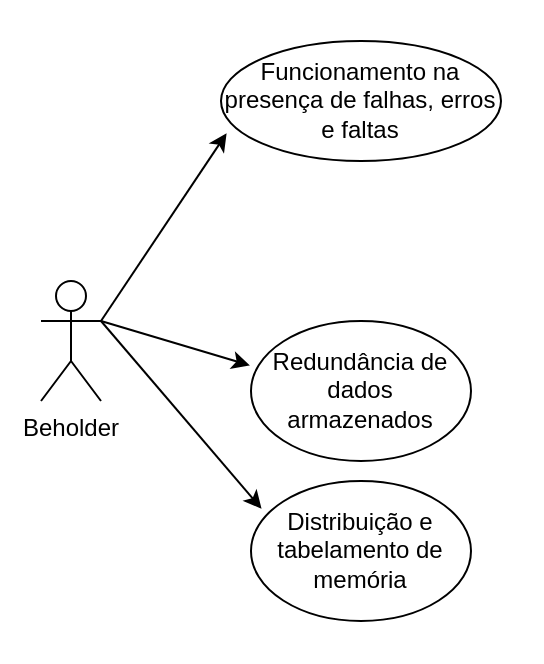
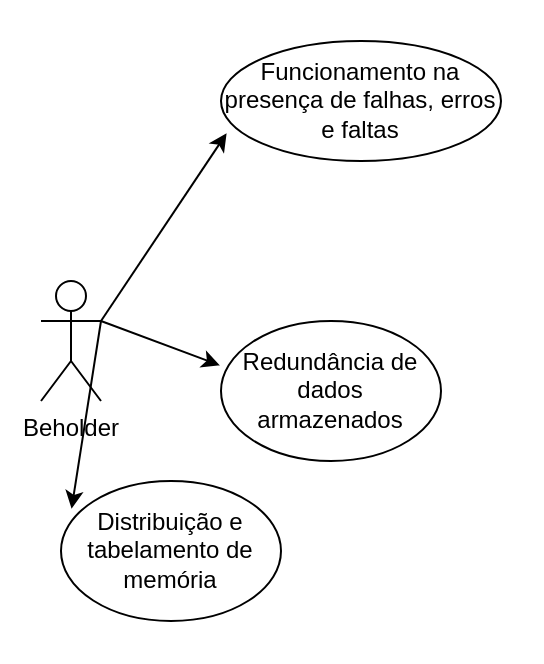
node "Redundância de dados armazenados": moved (361, 391) -> (331, 391)
node "Distribuição e tabelamento de memória": moved (361, 551) -> (171, 551)
